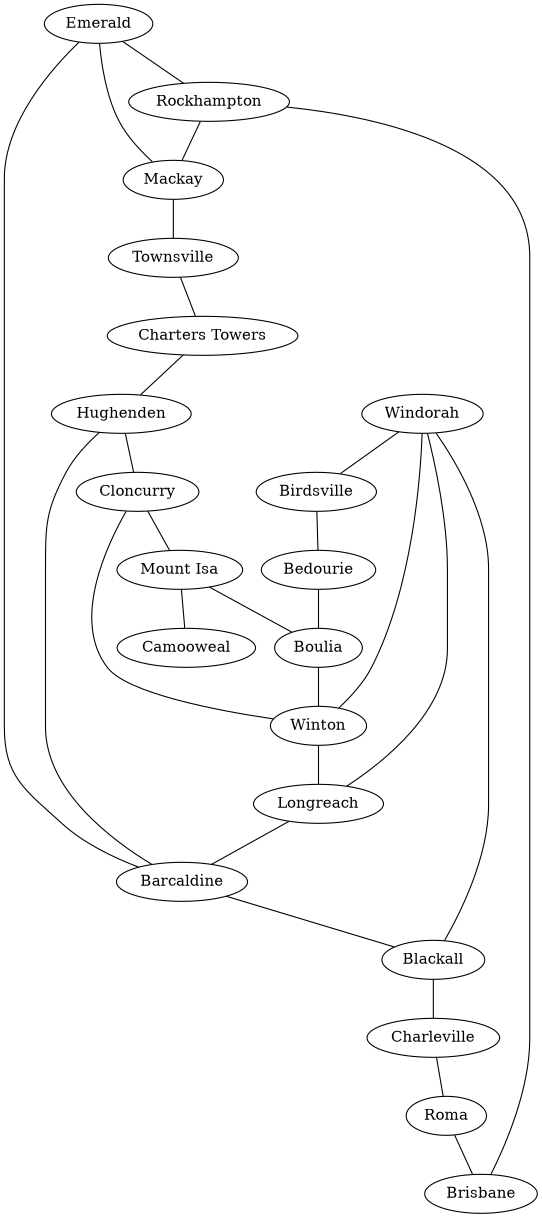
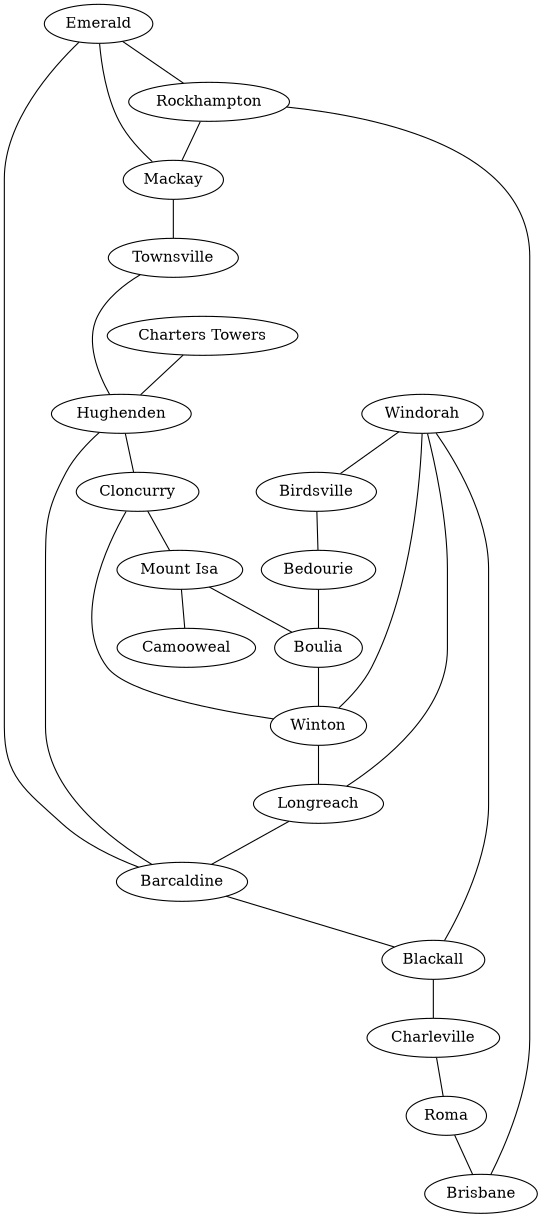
edge "Townsville" -- "Charters Towers": now "Townsville" -- "Hughenden"
